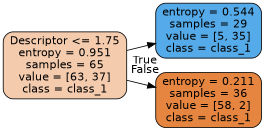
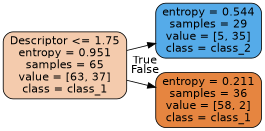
node "entropy = 0.544 samples = 29 value = [5, 35] class = class_1": label "entropy = 0.544 samples = 29 value = [5, 35] class = class_1" -> "entropy = 0.544 samples = 29 value = [5, 35] class = class_2"
